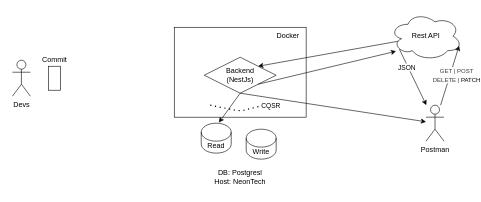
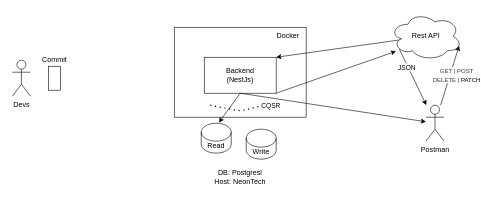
node "Backend (NestJs)": shape diamond -> rectangle
